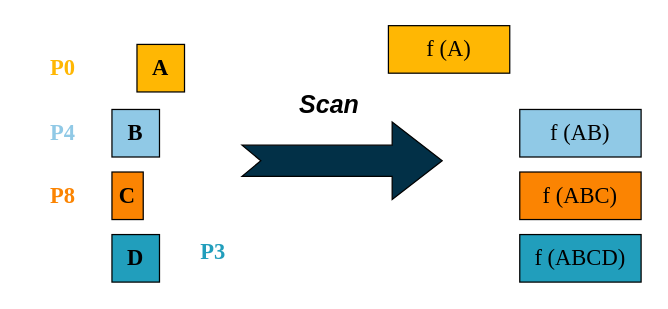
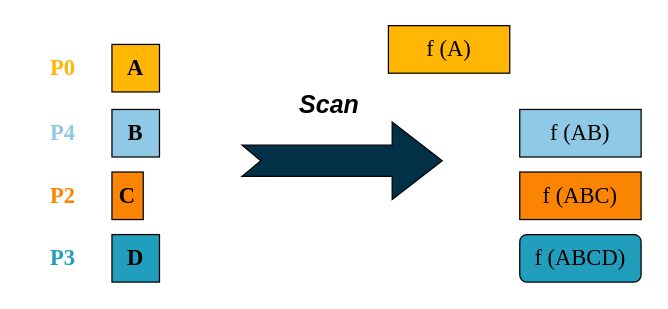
node "A": moved (161, 68) -> (136, 68)
node "P8": label "P8" -> "P2"
node "P3": moved (213, 252) -> (63, 258)
node "f (ABCD)": shape rectangle -> rounded rectangle
